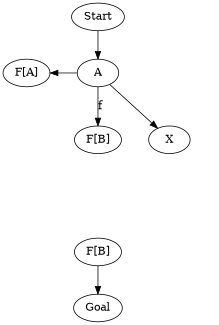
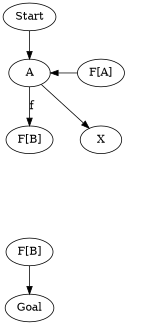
edge "A" -> "F[A]": reversed
